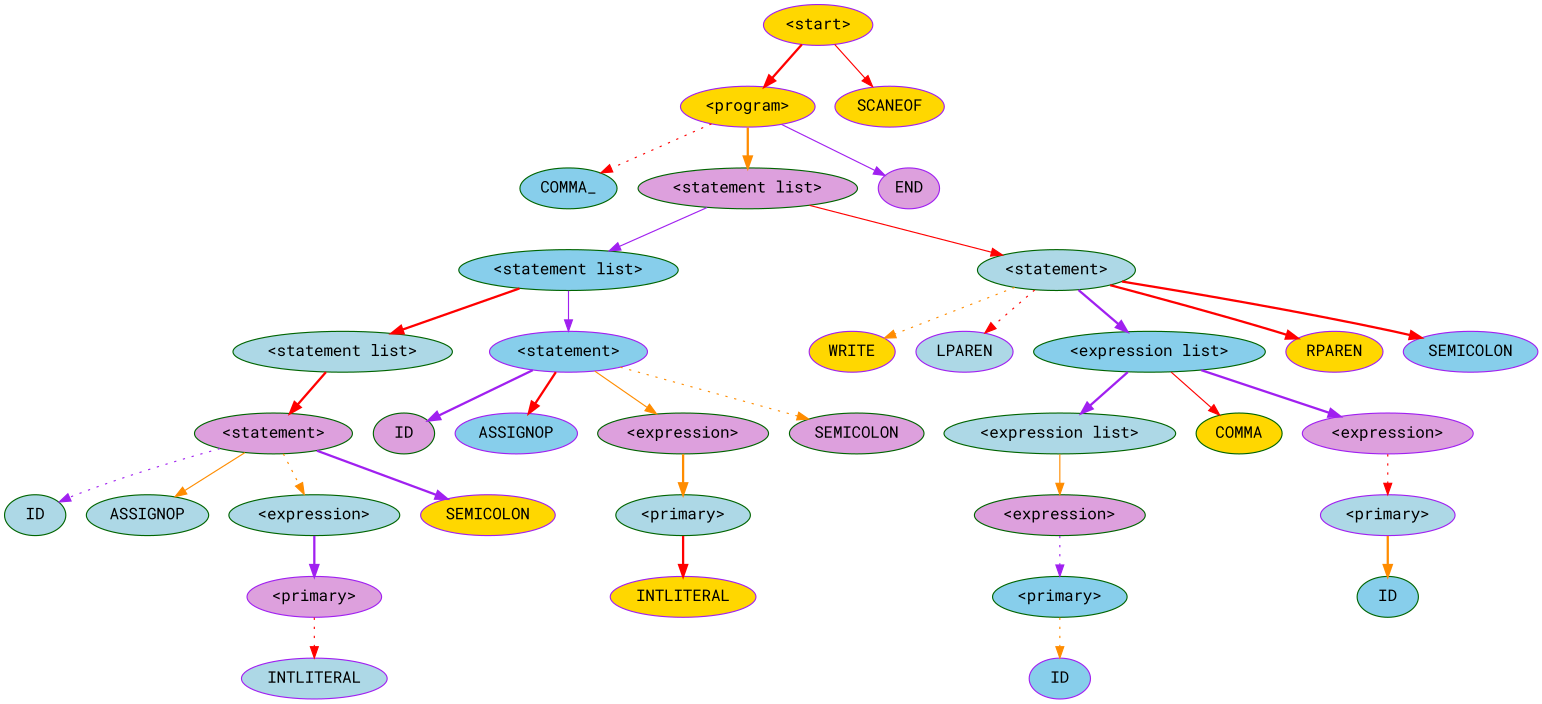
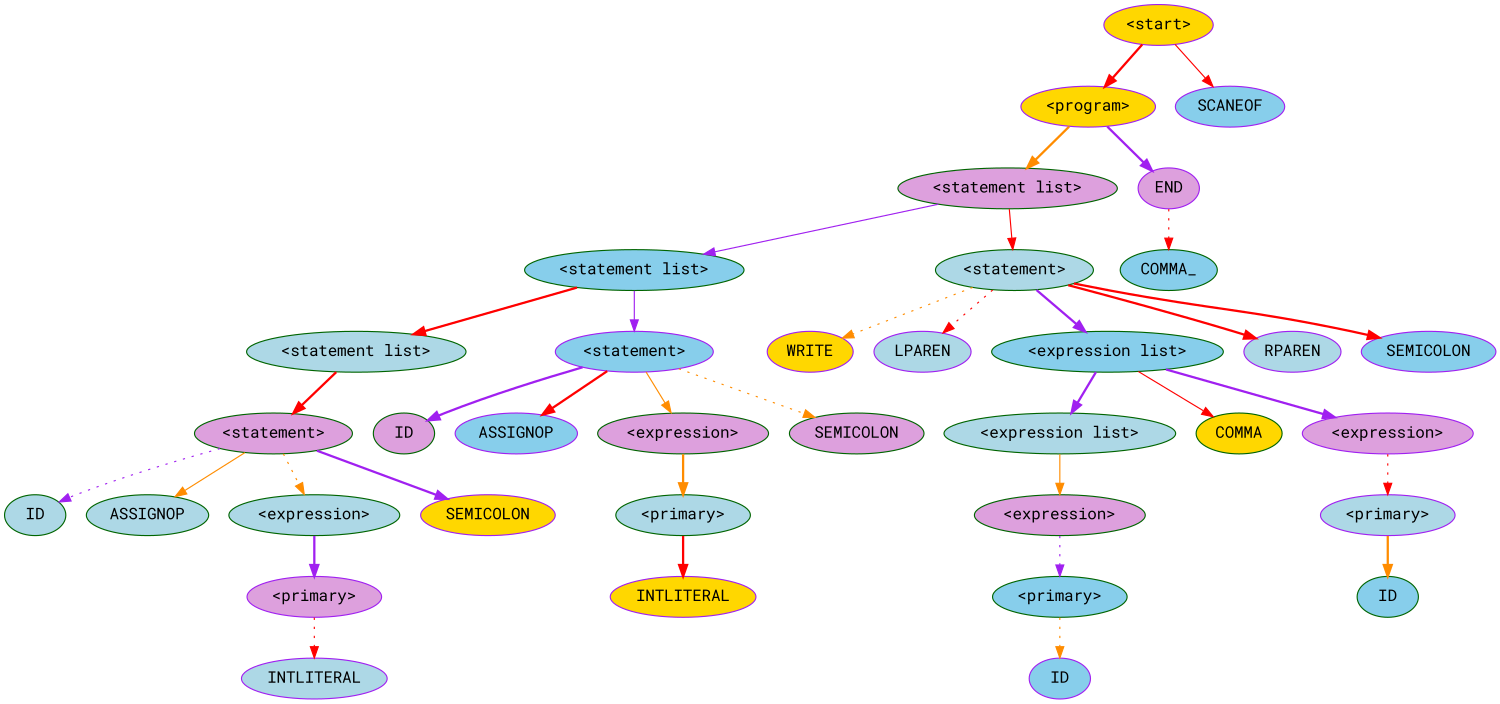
node "SCANEOF": fillcolor gold -> skyblue
edge "<program>" -> "COMMA_": now "END" -> "COMMA_"
edge "<program>" -> "END": style solid -> bold
node "RPAREN": fillcolor gold -> lightblue
